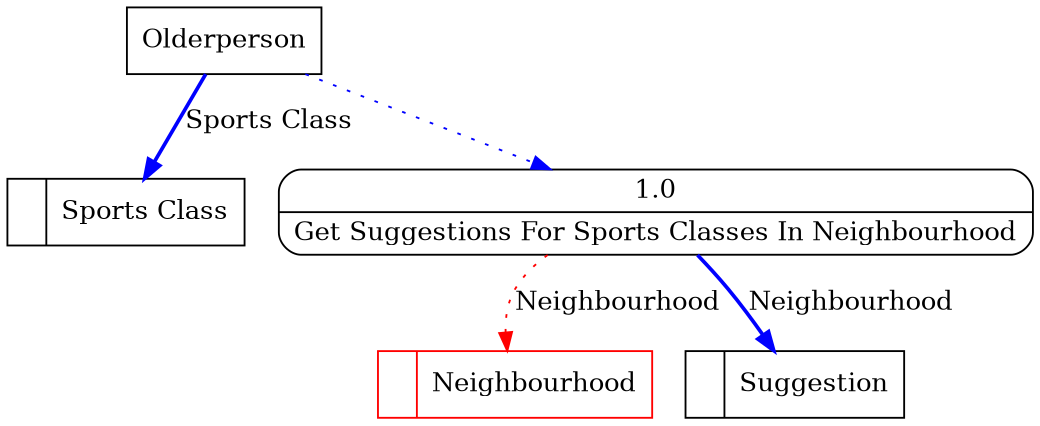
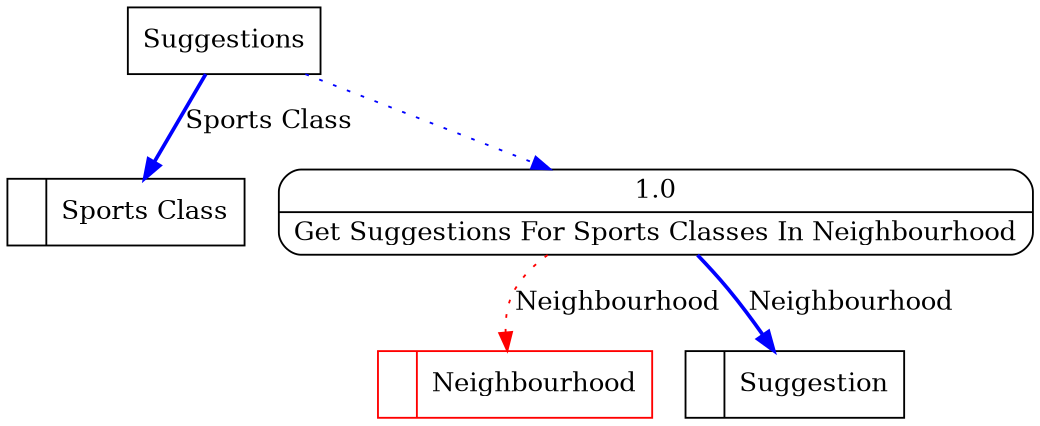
node "Olderperson": label "Olderperson" -> "Suggestions"
